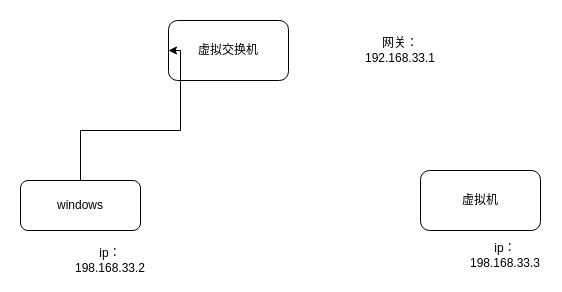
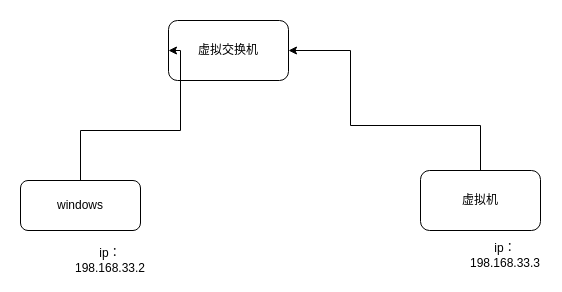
node "网关：192.168.33.1": removed
edge "虚拟机" -> "虚拟交换机": added
